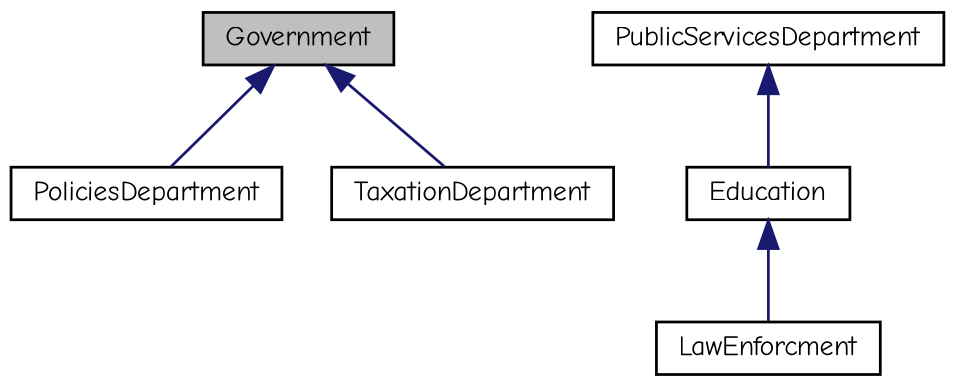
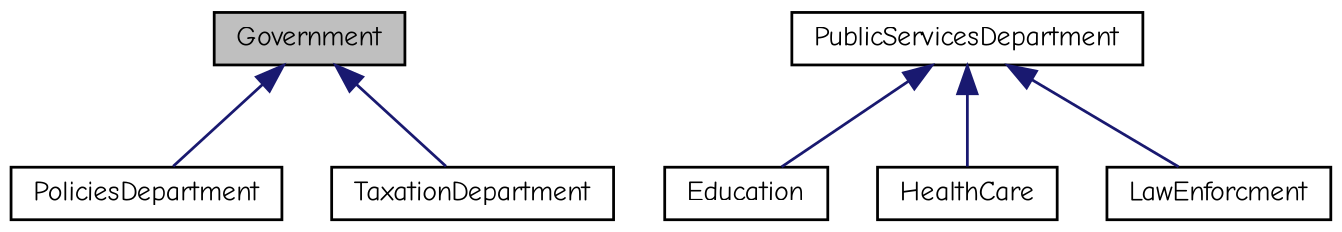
node "HealthCare": added
edge "LawEnforcment" -> "Education": now "LawEnforcment" -> "PublicServicesDepartment"
